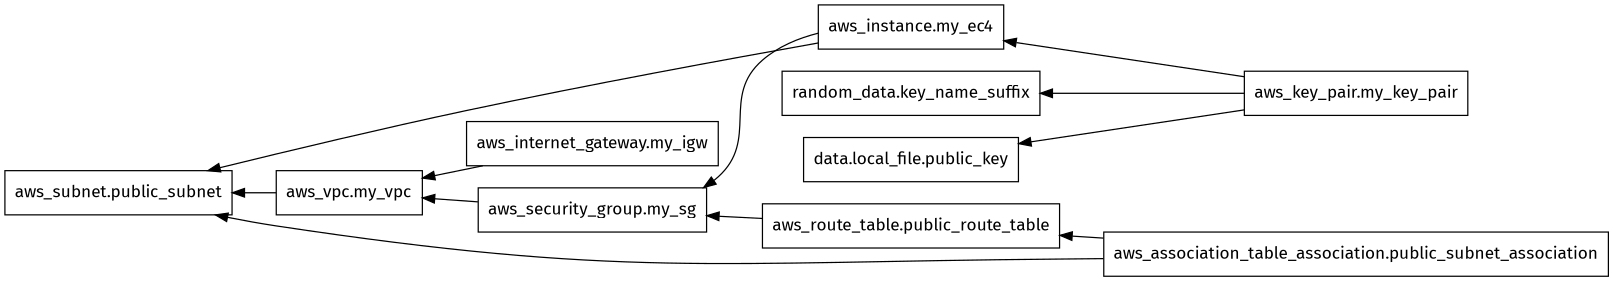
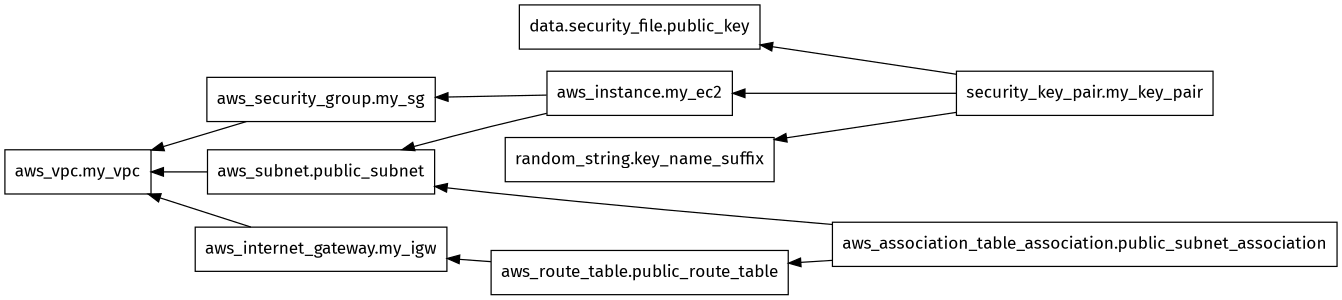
node "aws_instance.my_ec4": label "aws_instance.my_ec4" -> "aws_instance.my_ec2"
node "random_data.key_name_suffix": label "random_data.key_name_suffix" -> "random_string.key_name_suffix"
node "aws_key_pair.my_key_pair": label "aws_key_pair.my_key_pair" -> "security_key_pair.my_key_pair"
node "data.local_file.public_key": label "data.local_file.public_key" -> "data.security_file.public_key"
edge "aws_vpc.my_vpc" -> "aws_subnet.public_subnet": reversed
edge "aws_route_table.public_route_table" -> "aws_security_group.my_sg": now "aws_route_table.public_route_table" -> "aws_internet_gateway.my_igw"
